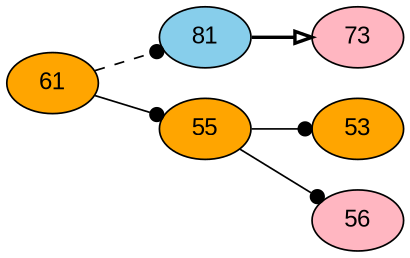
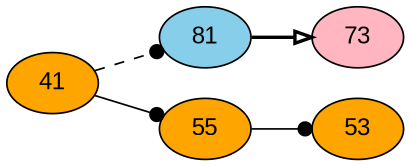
node "61": label "61" -> "41"
node "56": removed
